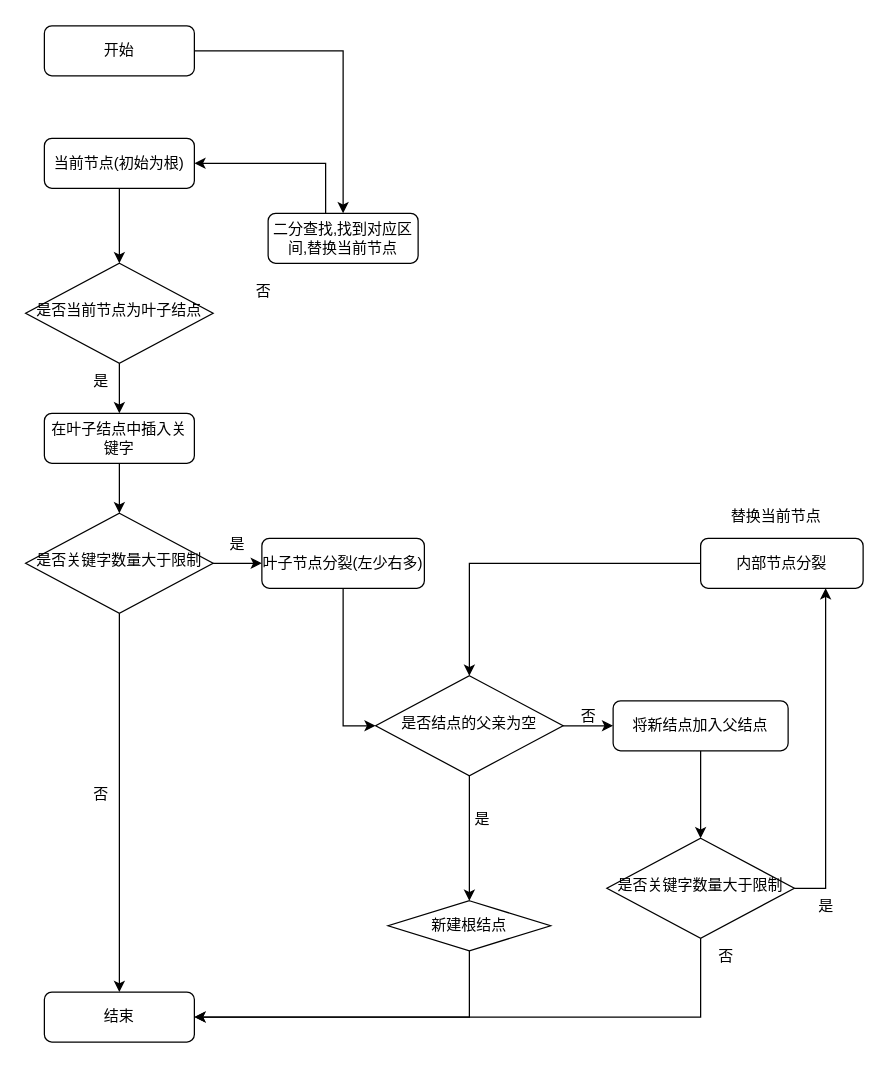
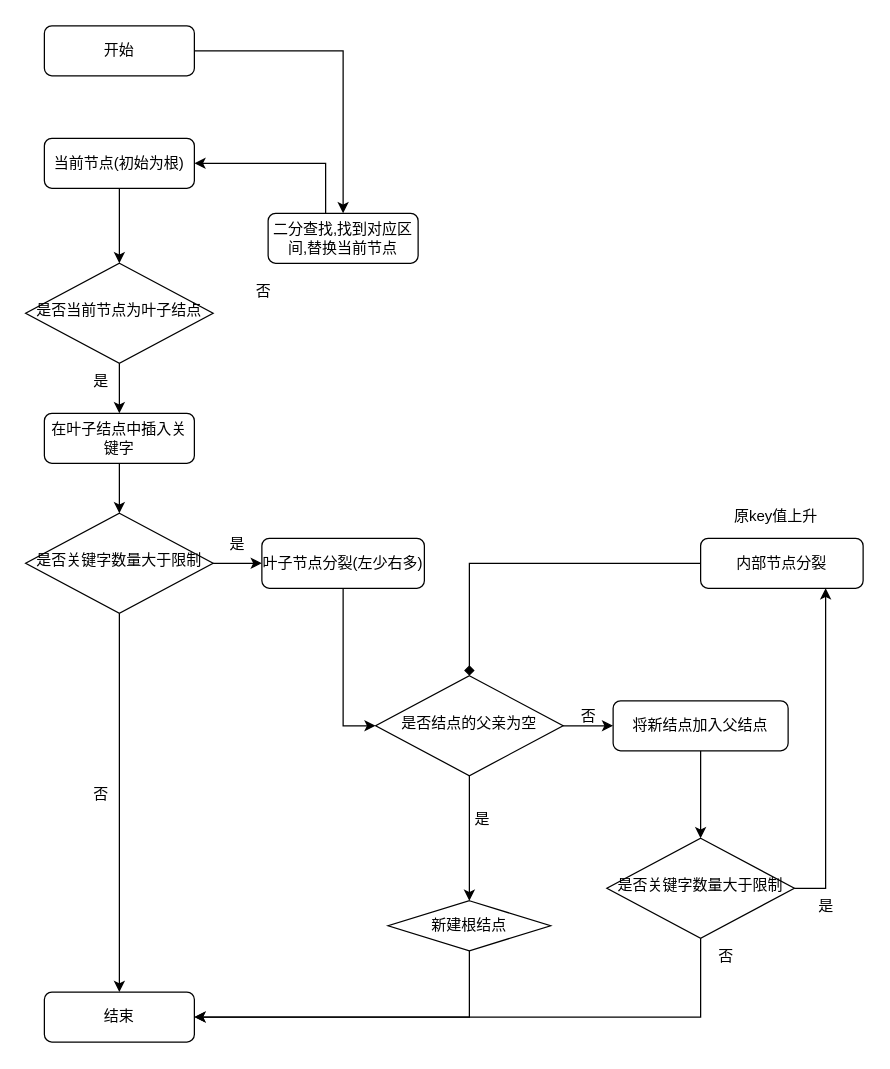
node "替换当前节点": label "替换当前节点" -> "原key值上升"
edge "内部节点分裂" -> "是否结点的父亲为空": arrowhead classic -> diamond
